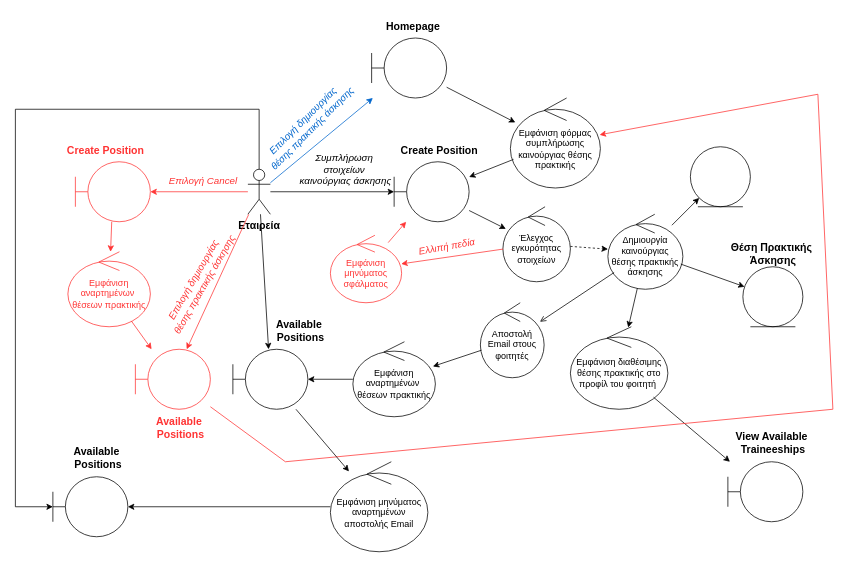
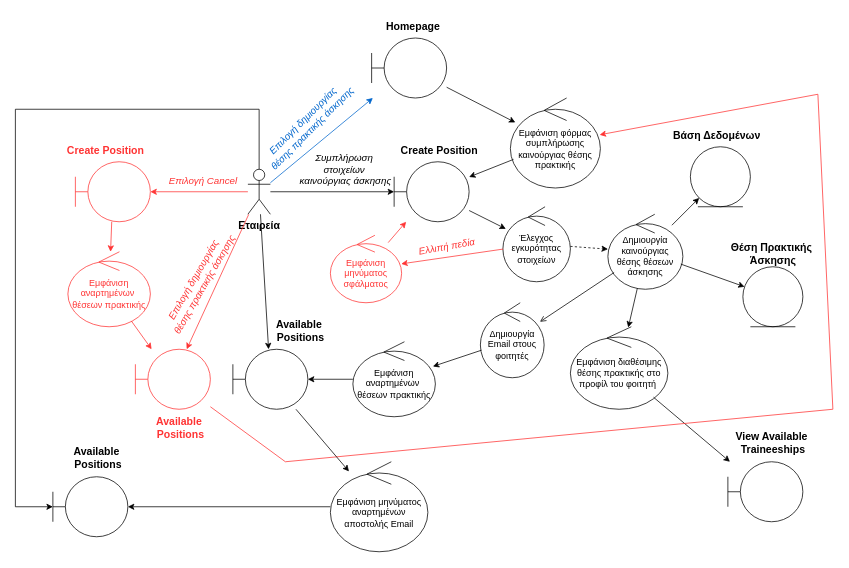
node "Βάση Δεδομένων": added
node "Δημιουργία καινούργιας θέσης πρακτικής άσκησης": label "Δημιουργία καινούργιας θέσης πρακτικής άσκησης" -> "Δημιουργία καινούργιας θέσης θέσεων άσκησης"
node "Αποστολή Email στους φοιτητές": label "Αποστολή Email στους φοιτητές" -> "Δημιουργία Email στους φοιτητές"
